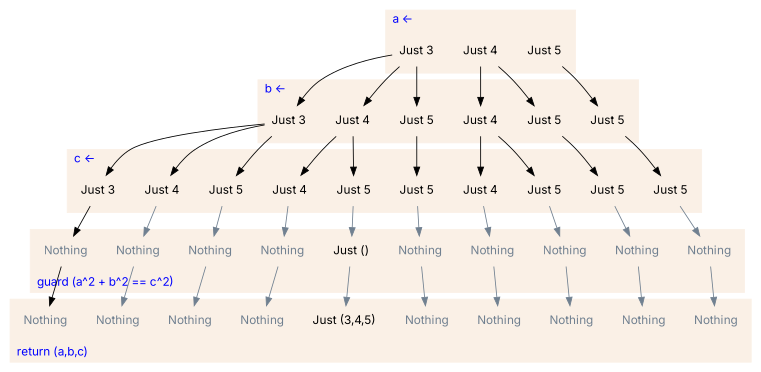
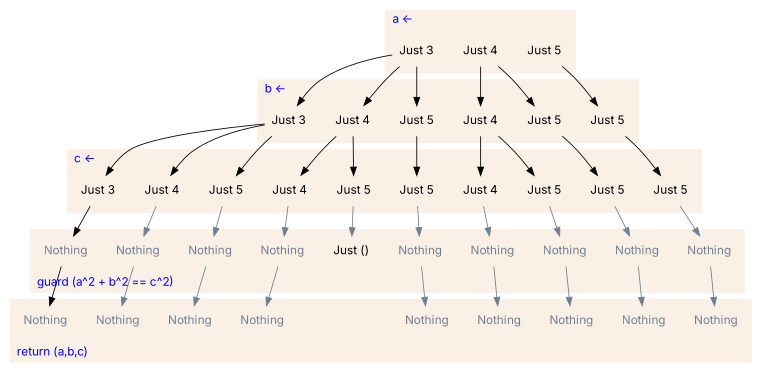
node "Just (3,4,5)": removed
